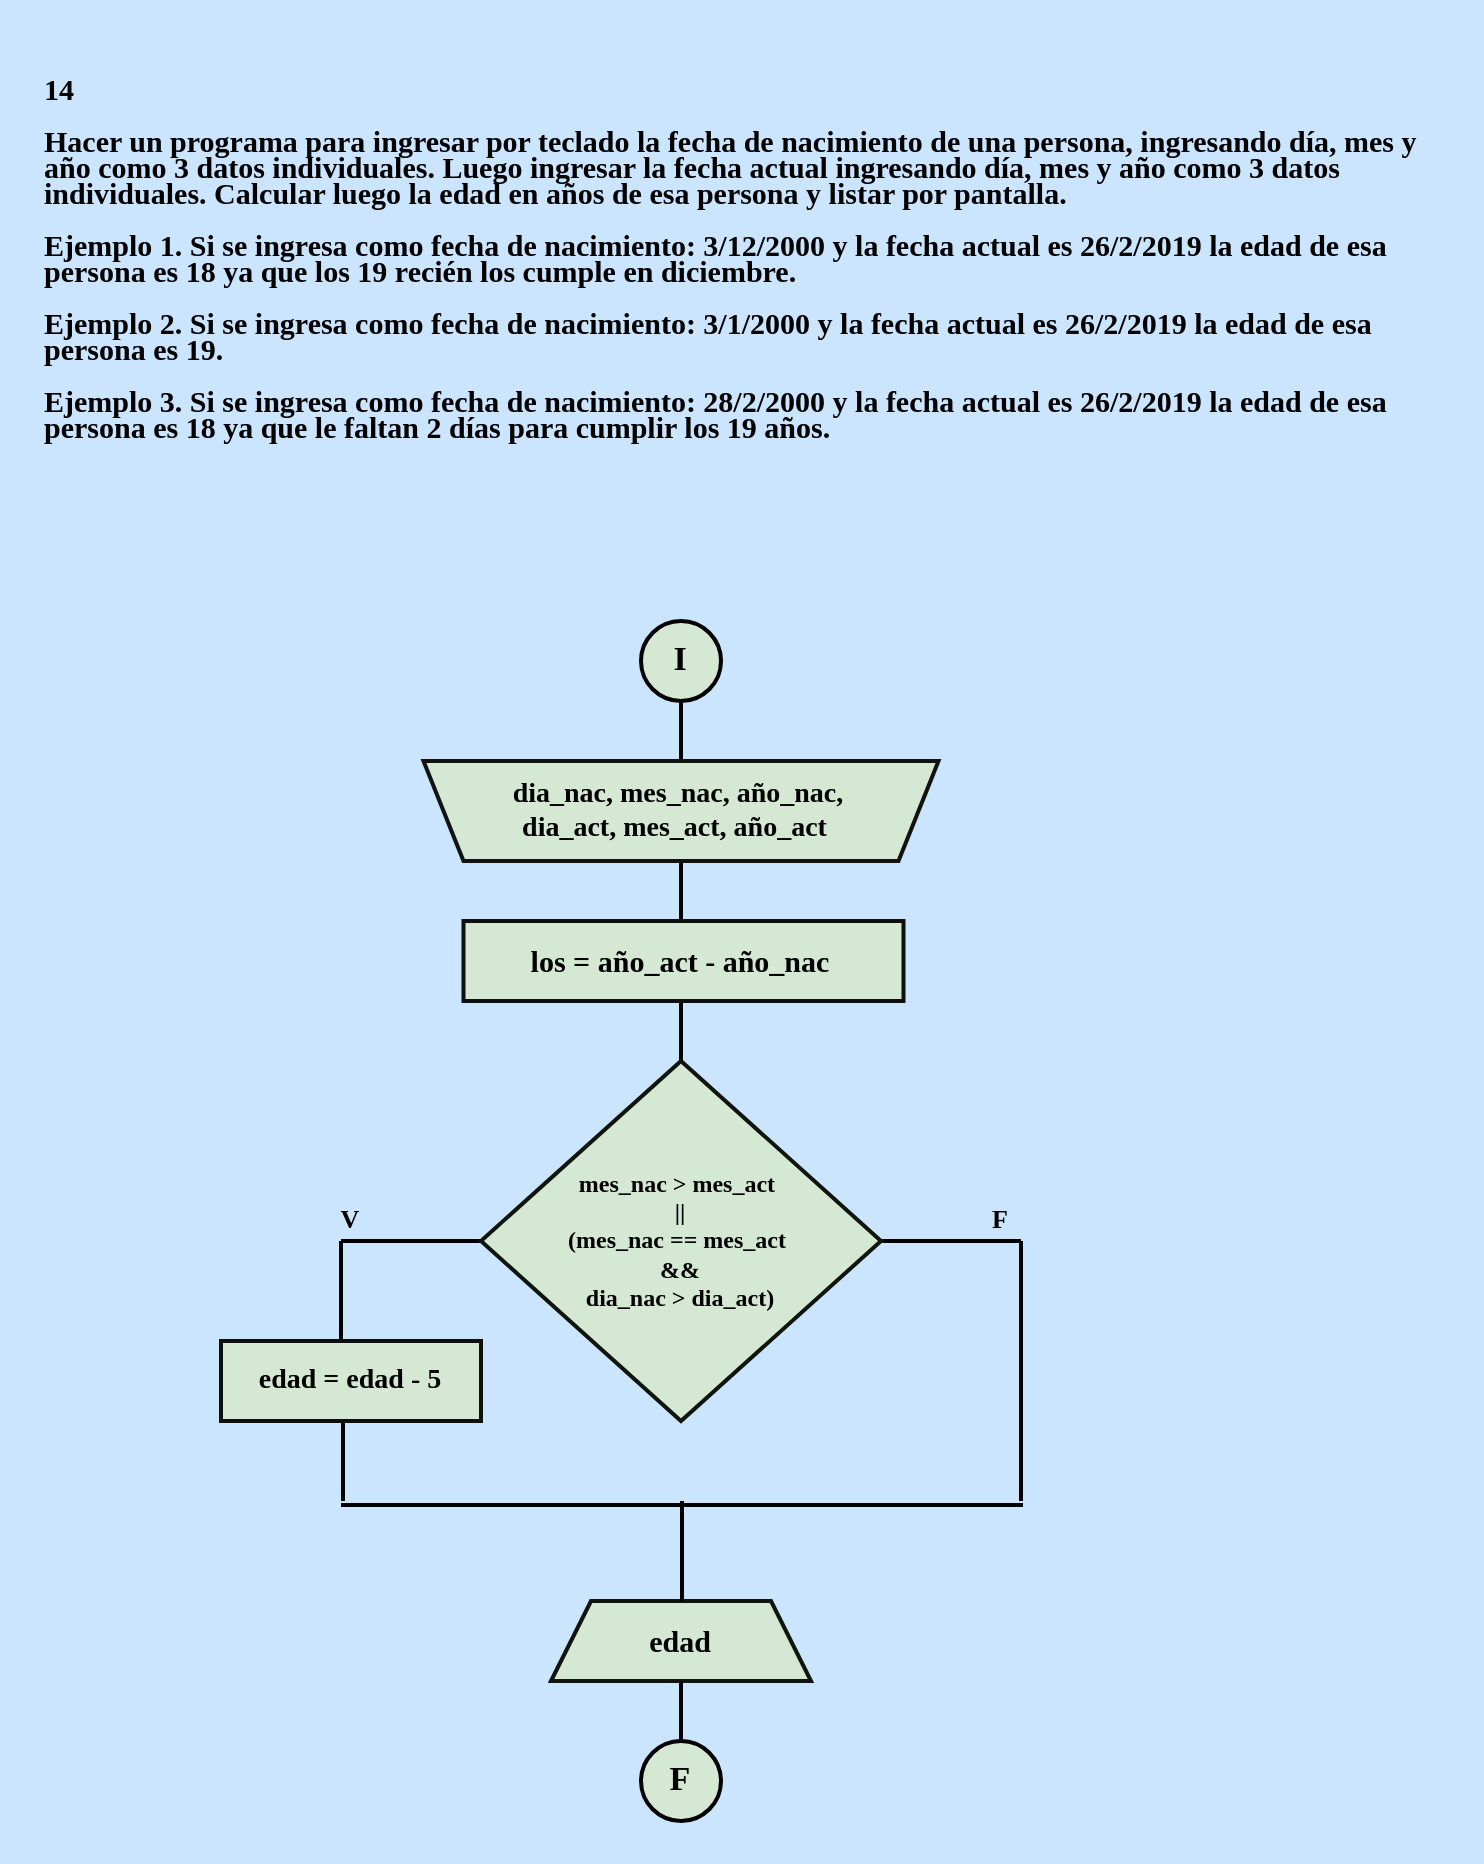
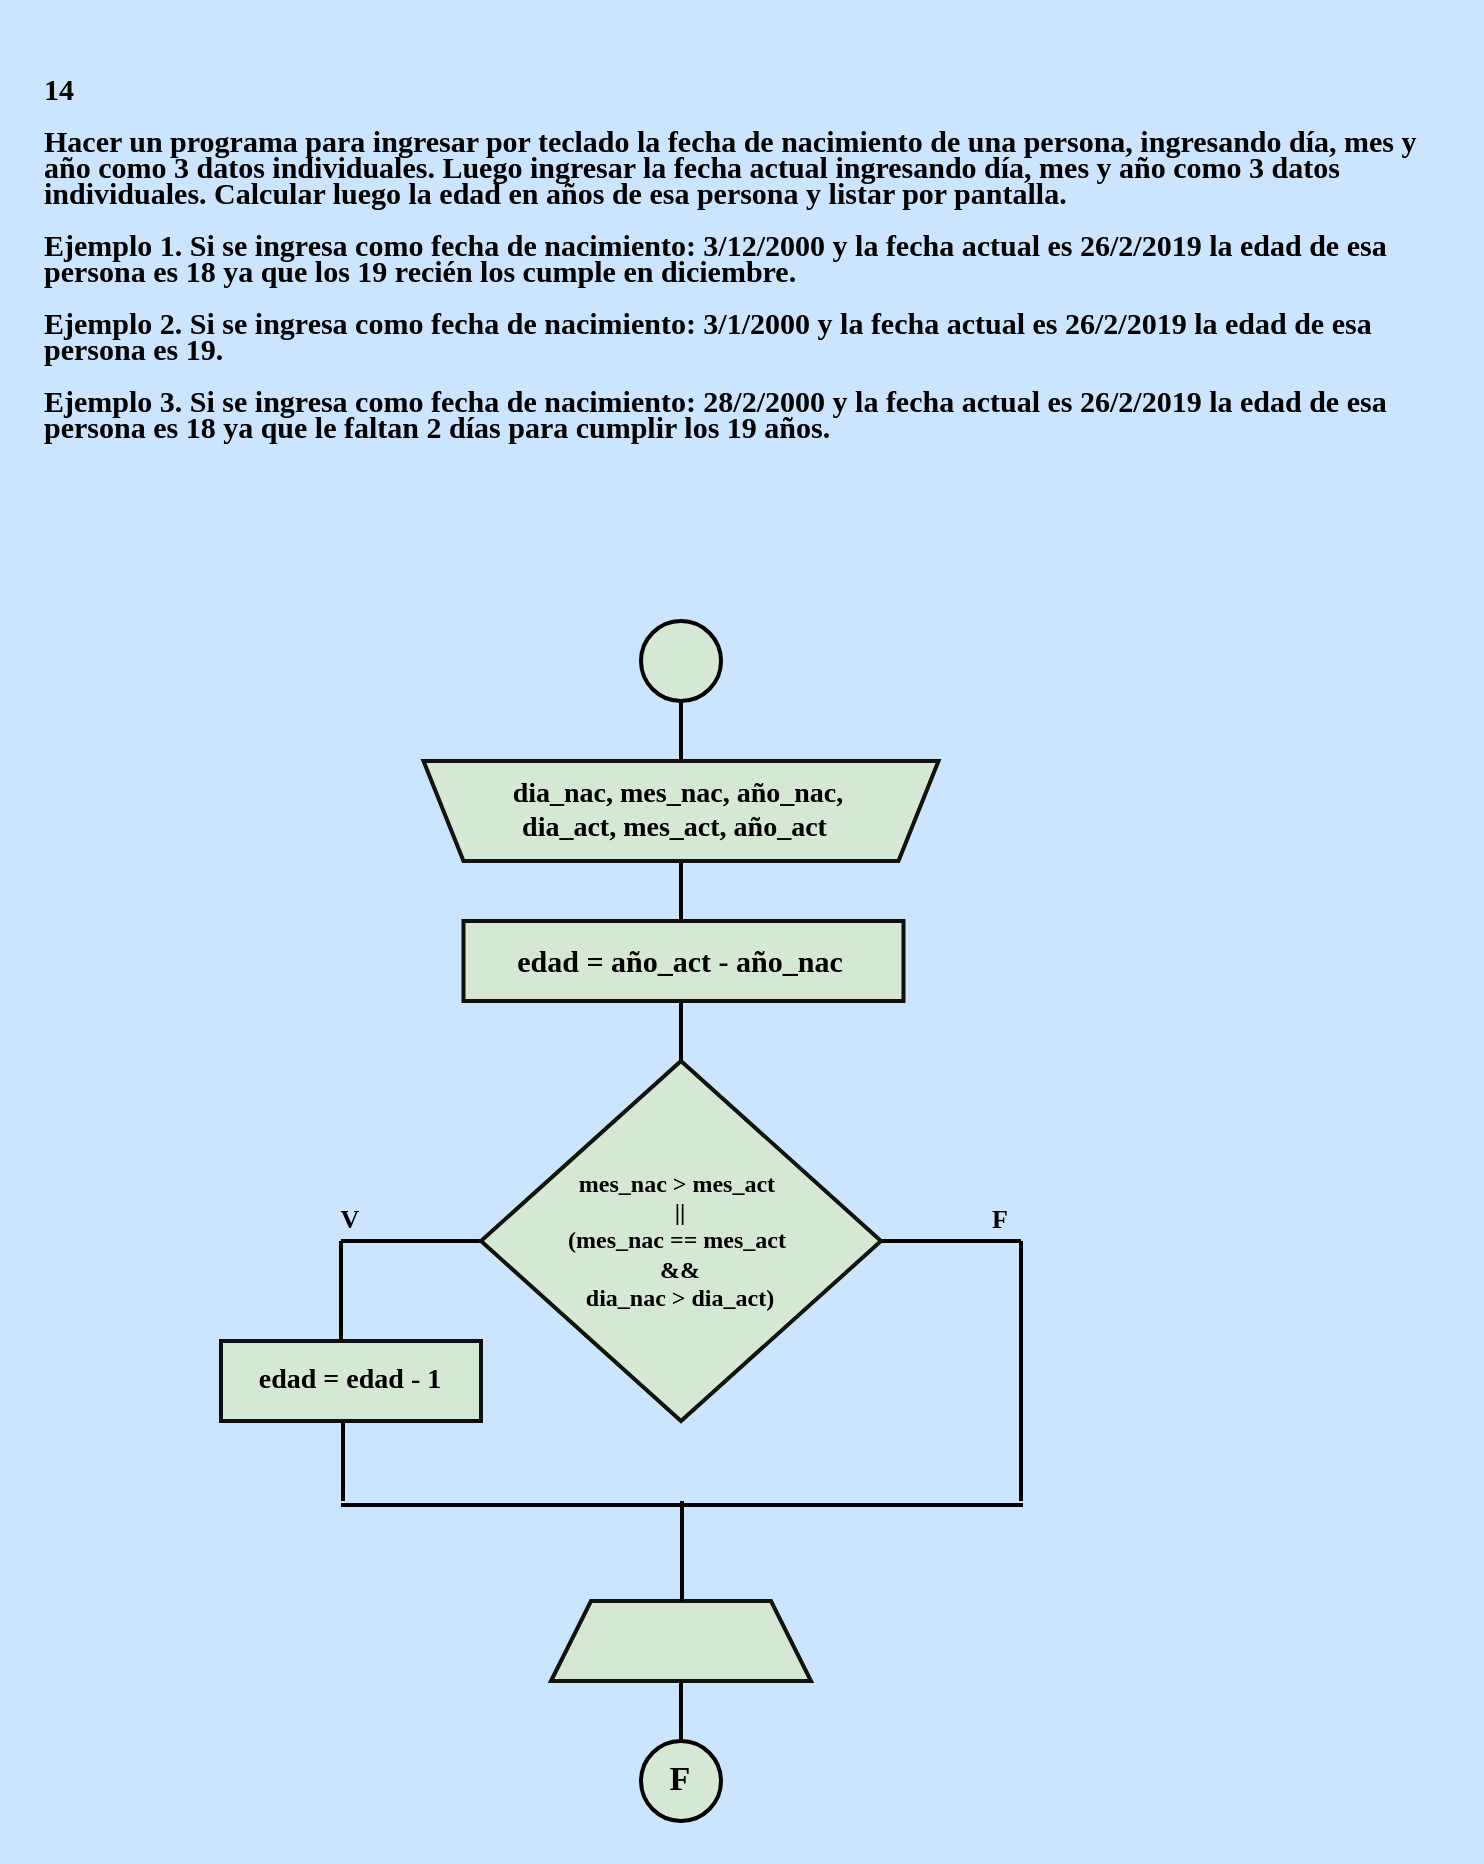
node "I": removed
node "los = año_act - año_nac": label "los = año_act - año_nac" -> "edad = año_act - año_nac"
node "edad = edad - 5": label "edad = edad - 5" -> "edad = edad - 1"
node "edad": removed
